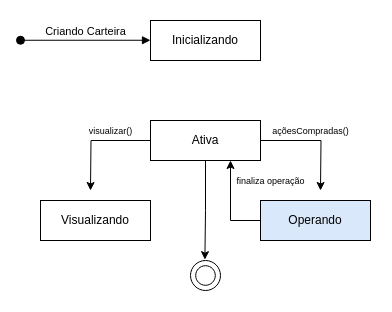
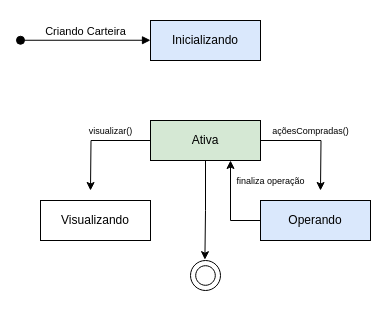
node "Inicializando": fillcolor #ffffff -> #dae8fc
node "Ativa": fillcolor #ffffff -> #d5e8d4
